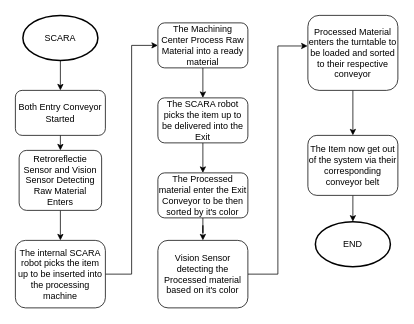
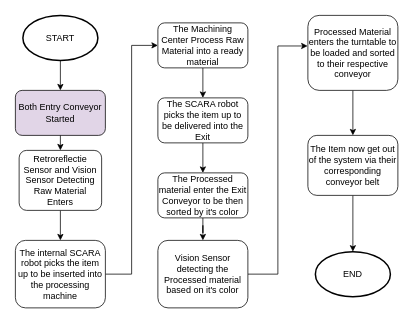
node "SCARA": label "SCARA" -> "START"
node "Both Entry Conveyor Started": fillcolor #ffffff -> #e1d5e7
node "END": moved (353, 244) -> (353, 274)
